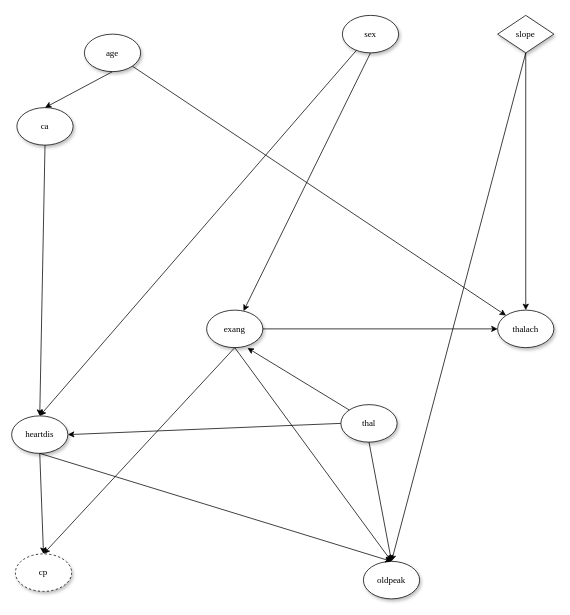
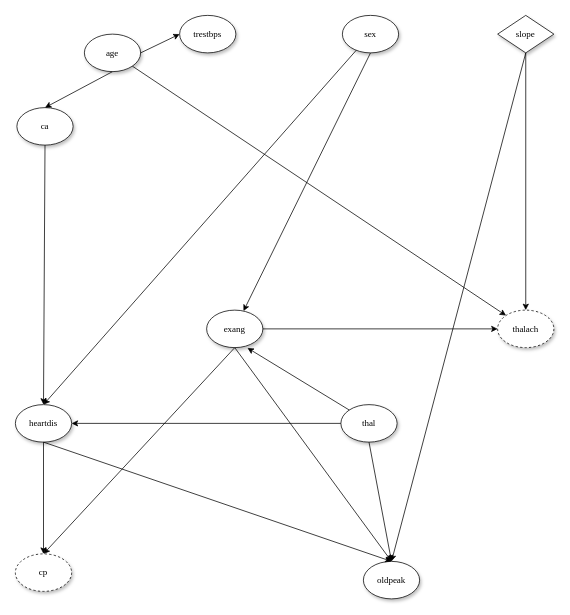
node "trestbps": added
edge "age" -> "trestbps": added
node "thalach": style solid -> dashed
node "heartdis": moved (40, 435) -> (44, 423)
